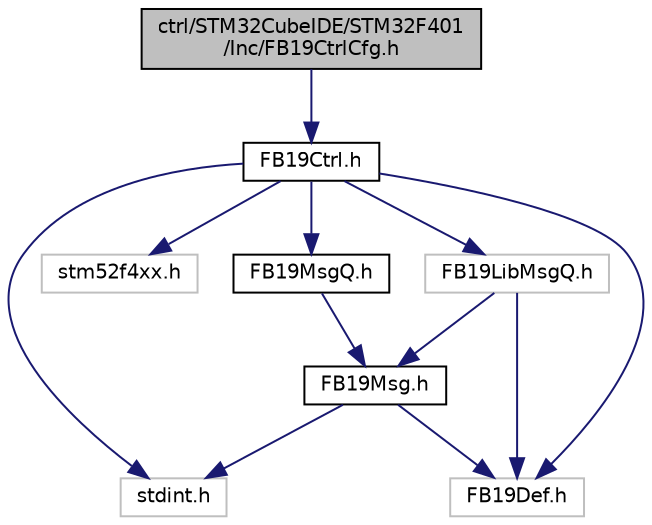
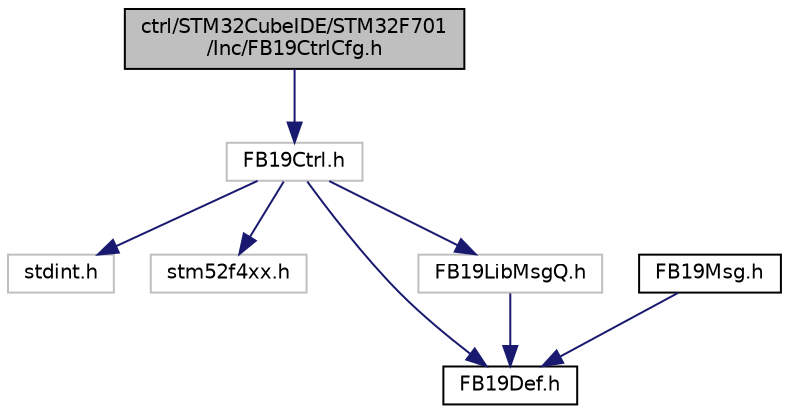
node "ctrl/STM32CubeIDE/STM32F401 /Inc/FB19CtrlCfg.h": label "ctrl/STM32CubeIDE/STM32F401 /Inc/FB19CtrlCfg.h" -> "ctrl/STM32CubeIDE/STM32F701 /Inc/FB19CtrlCfg.h"
node "FB19Ctrl.h": color black -> grey75
node "FB19MsgQ.h": removed
edge "FB19LibMsgQ.h" -> "FB19Msg.h": removed
edge "FB19Msg.h" -> "stdint.h": removed
node "FB19Def.h": color grey75 -> black
